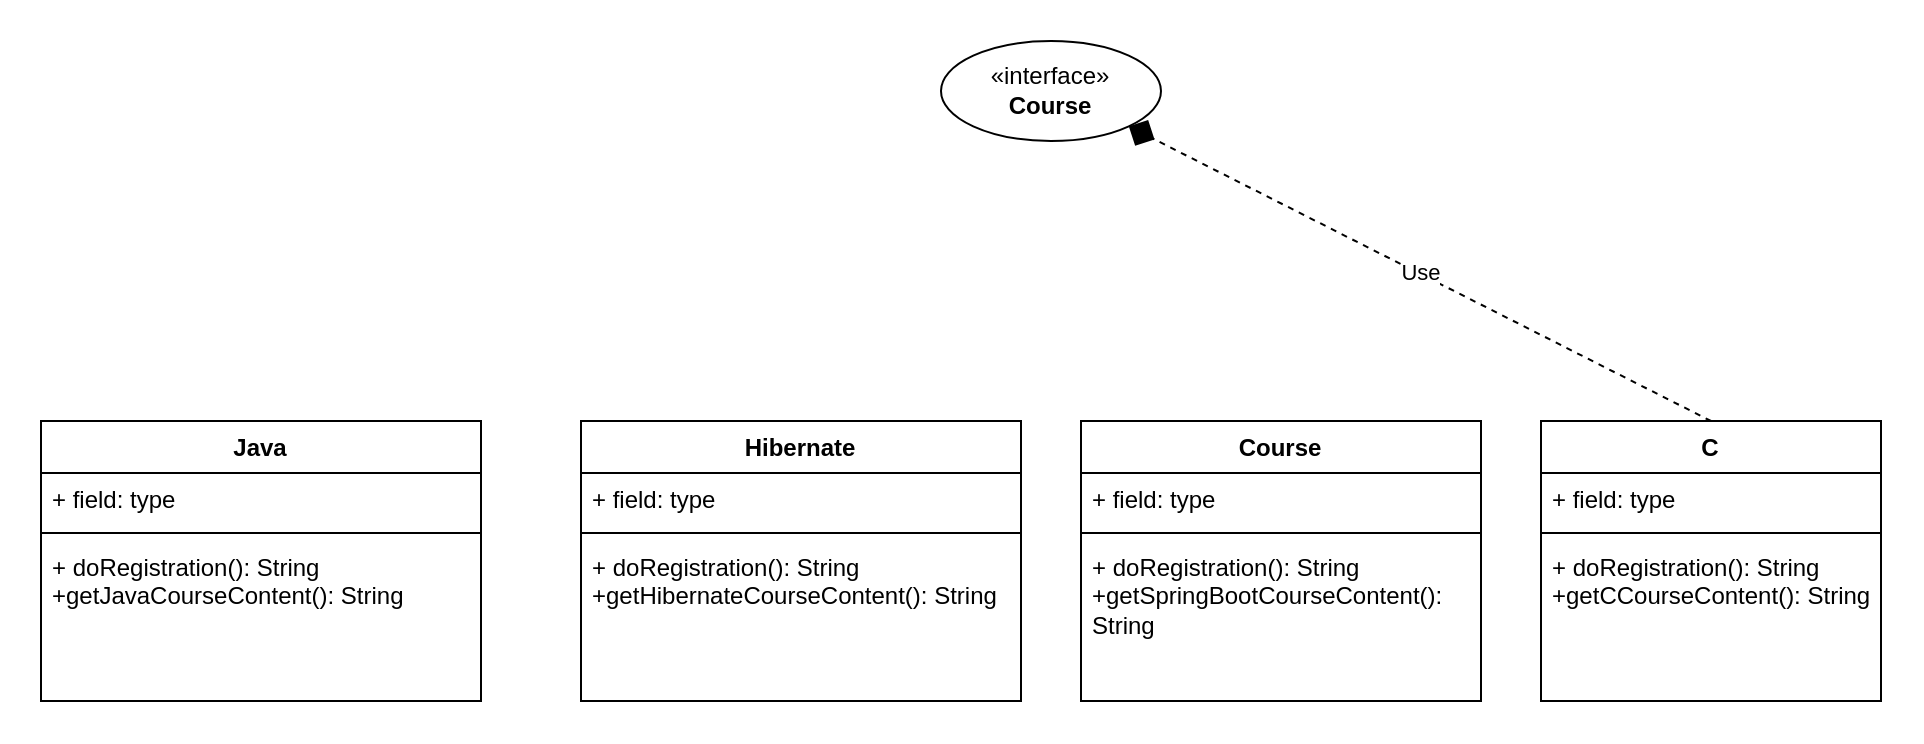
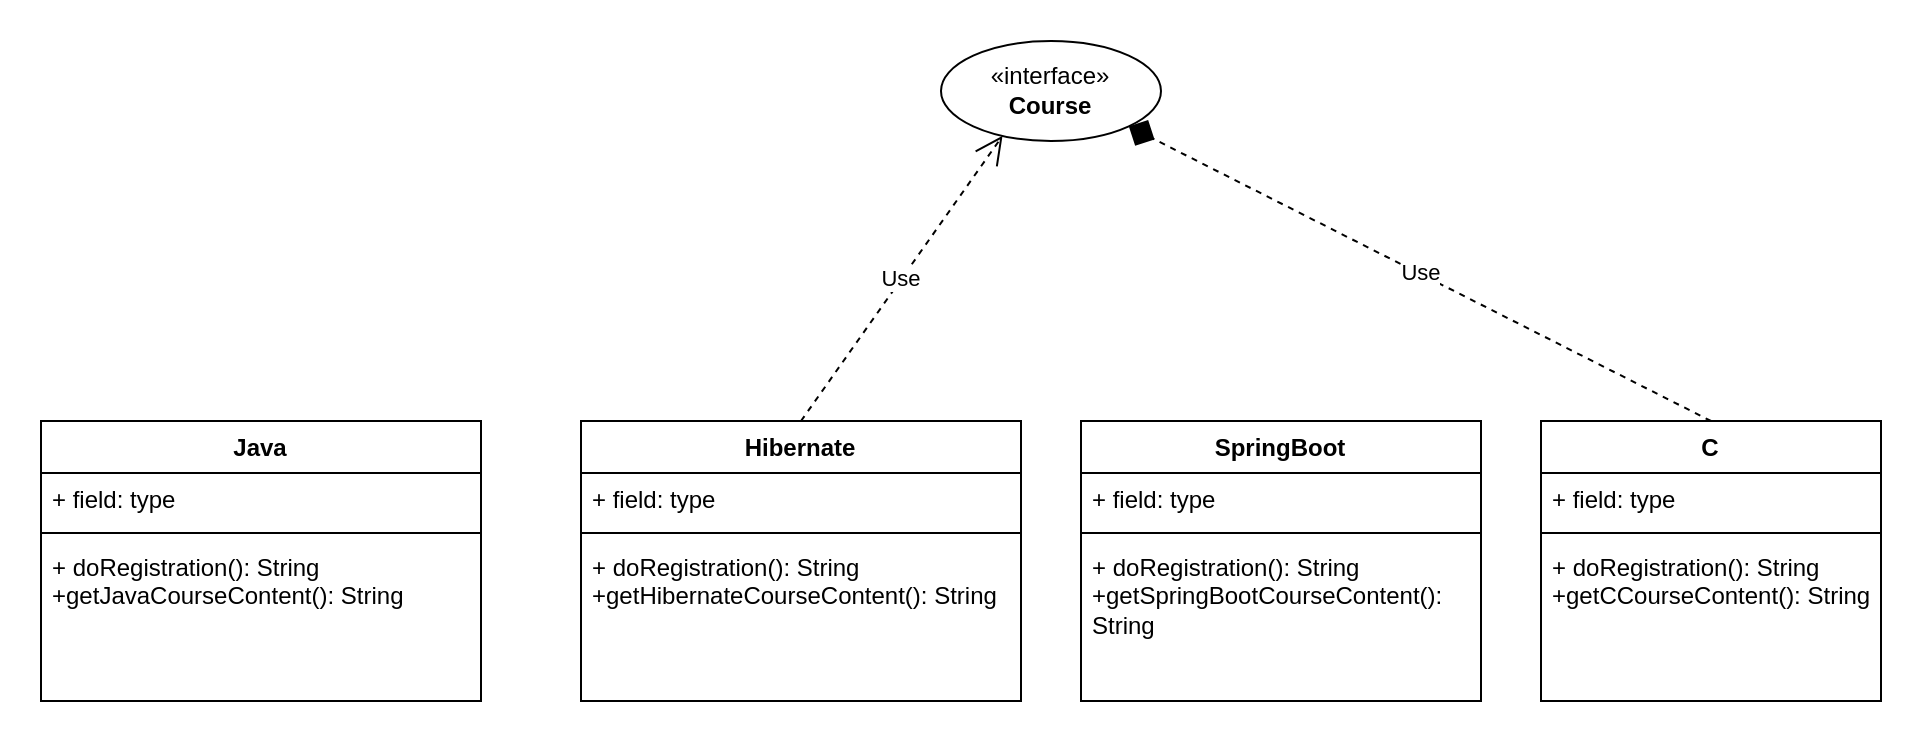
edge "Hibernate" -> "«interface» Course": added, label "Use"
node "Course": label "Course" -> "SpringBoot"
